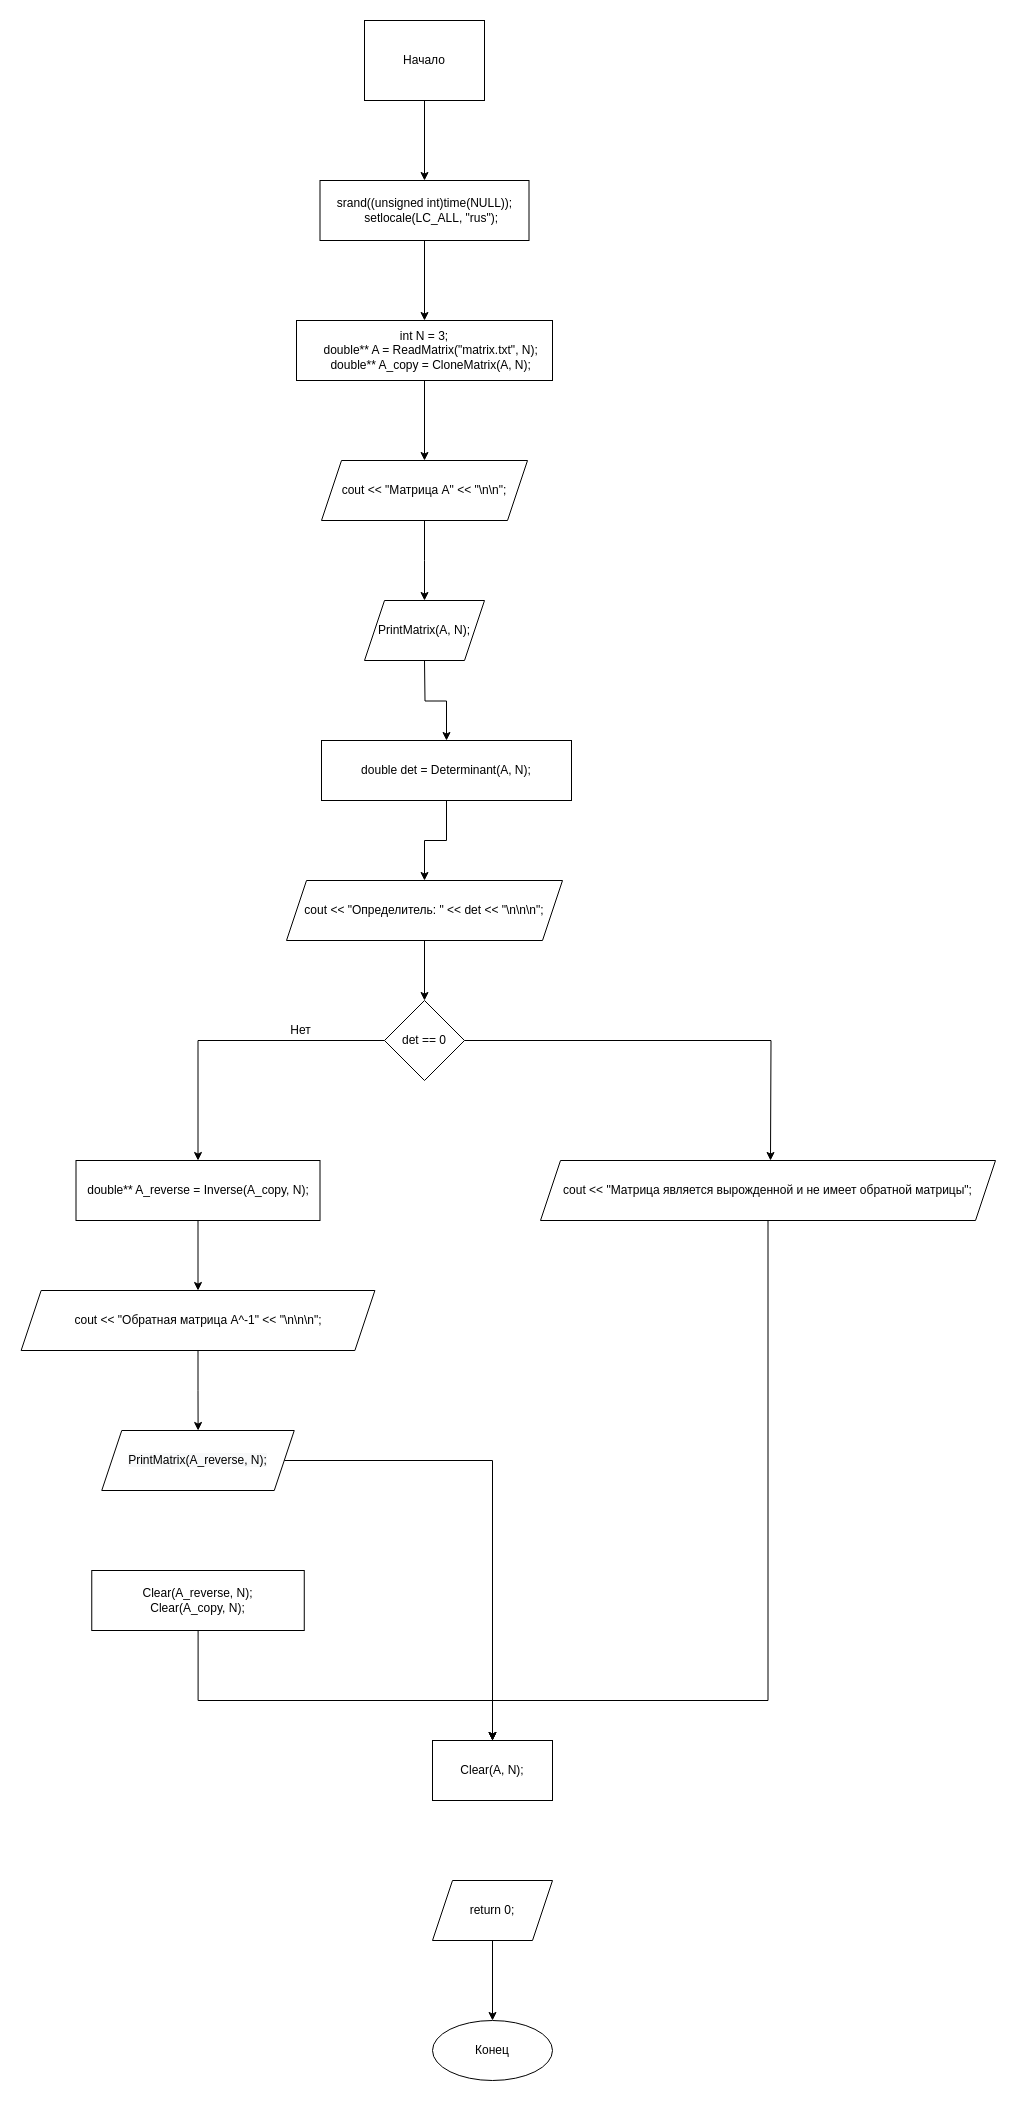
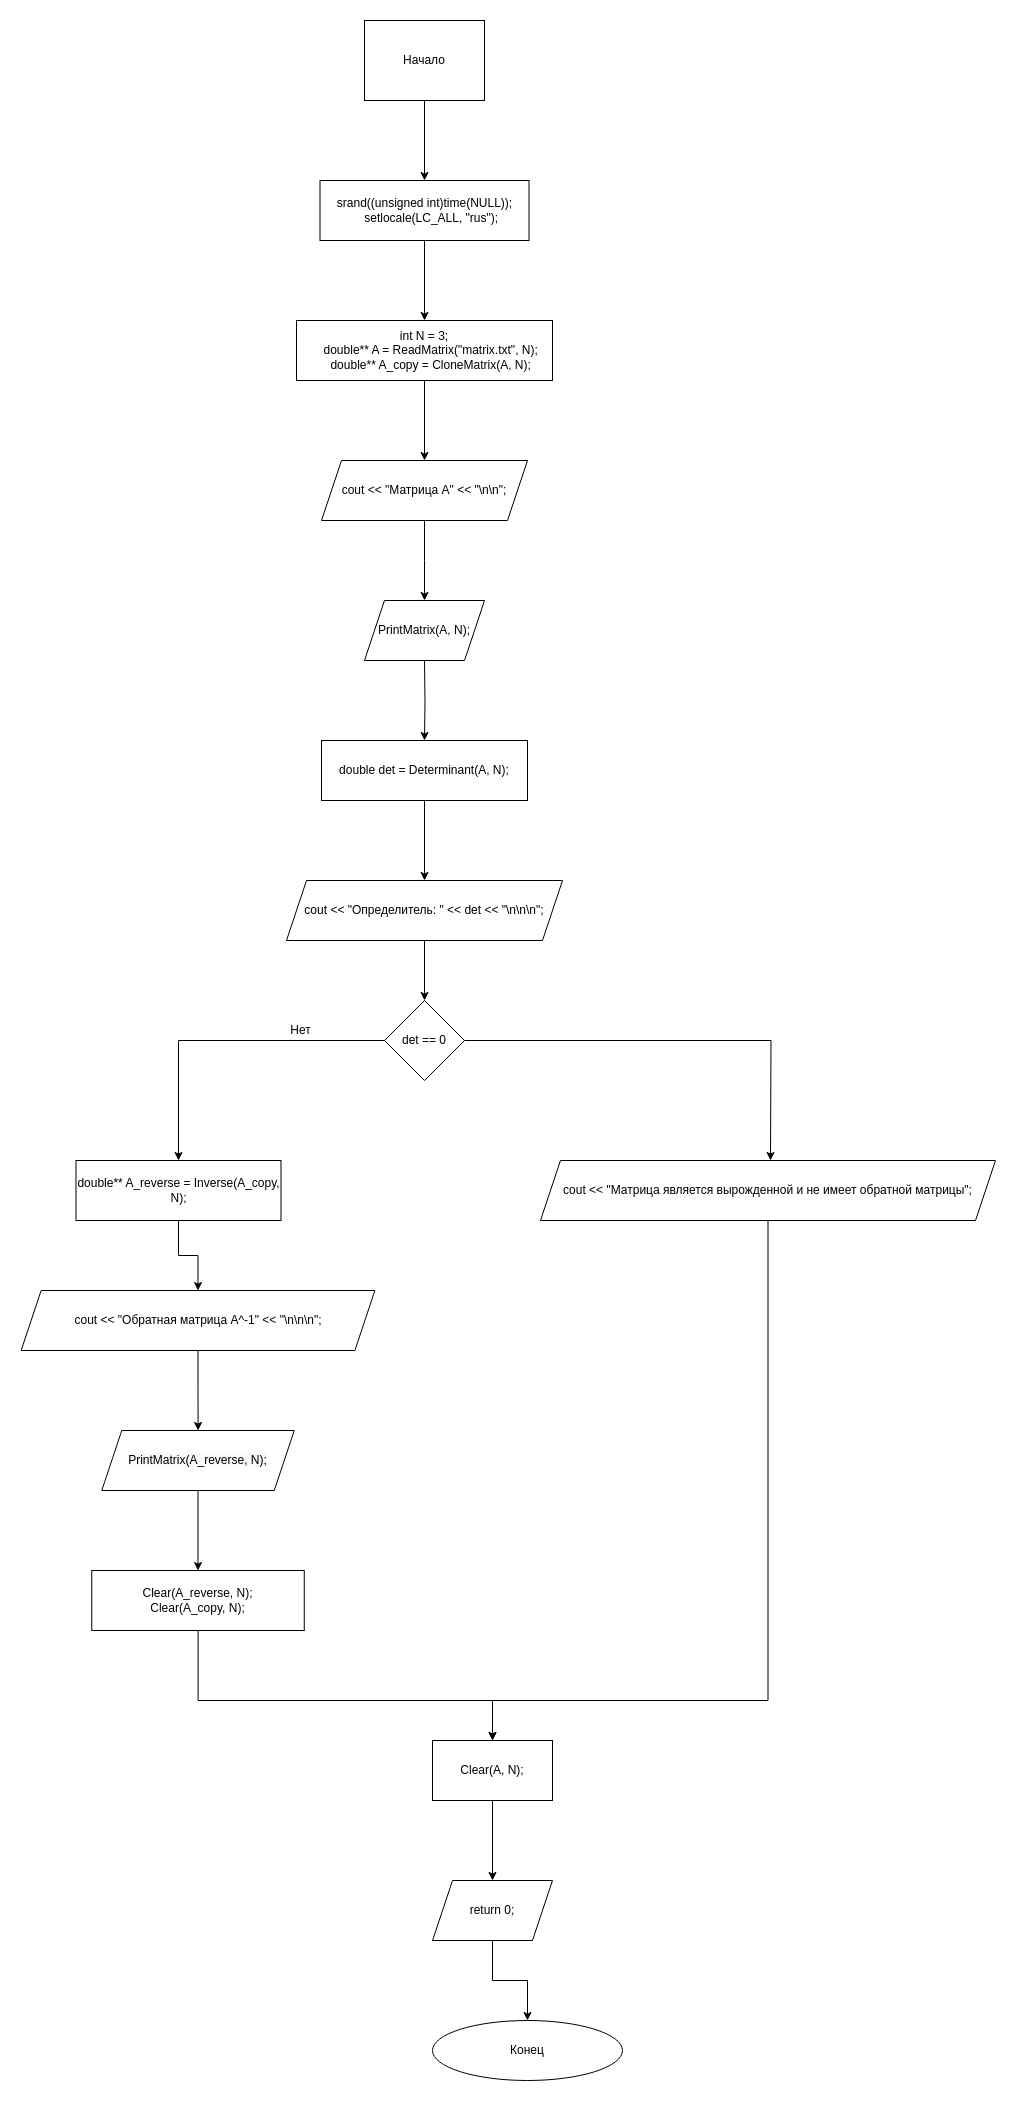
node "double det = Determinant(A, N);": size 250x60 -> 206x60
node "double** A_reverse = Inverse(A_copy, N);": size 244x60 -> 205x60
edge "PrintMatrix(A_reverse, N);" -> "Clear(A, N);": now "PrintMatrix(A_reverse, N);" -> "Clear(A_reverse, N); Clear(A_copy, N);"
edge "Clear(A, N);" -> "return 0;": added
node "Конец": size 120x60 -> 190x60
